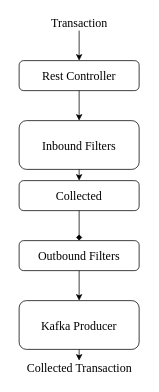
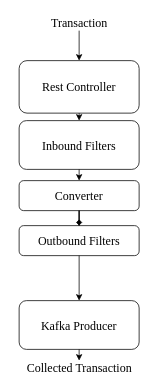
node "Rest Controller": size 120x30 -> 120x53
node "Collected": label "Collected" -> "Converter"
node "Outbound Filters": moved (79, 255) -> (79, 240)
